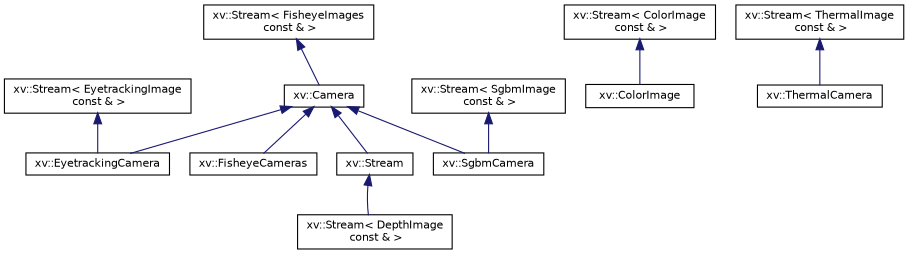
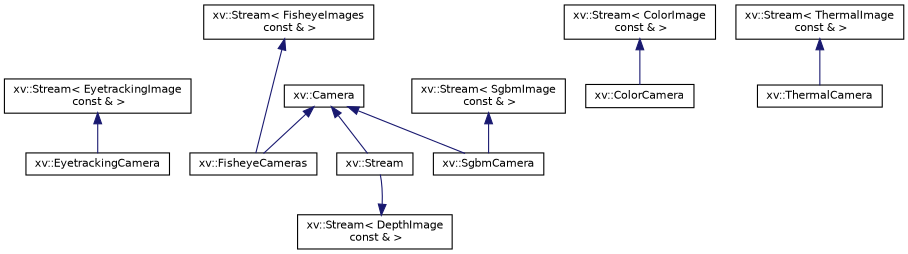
edge "xv::Camera" -> "xv::Stream< FisheyeImages const & >": now "xv::FisheyeCameras" -> "xv::Stream< FisheyeImages const & >"
node "xv::ColorImage": label "xv::ColorImage" -> "xv::ColorCamera"
edge "xv::EyetrackingCamera" -> "xv::Camera": removed
edge "xv::Stream< DepthImage const & >" -> "xv::Stream": reversed
